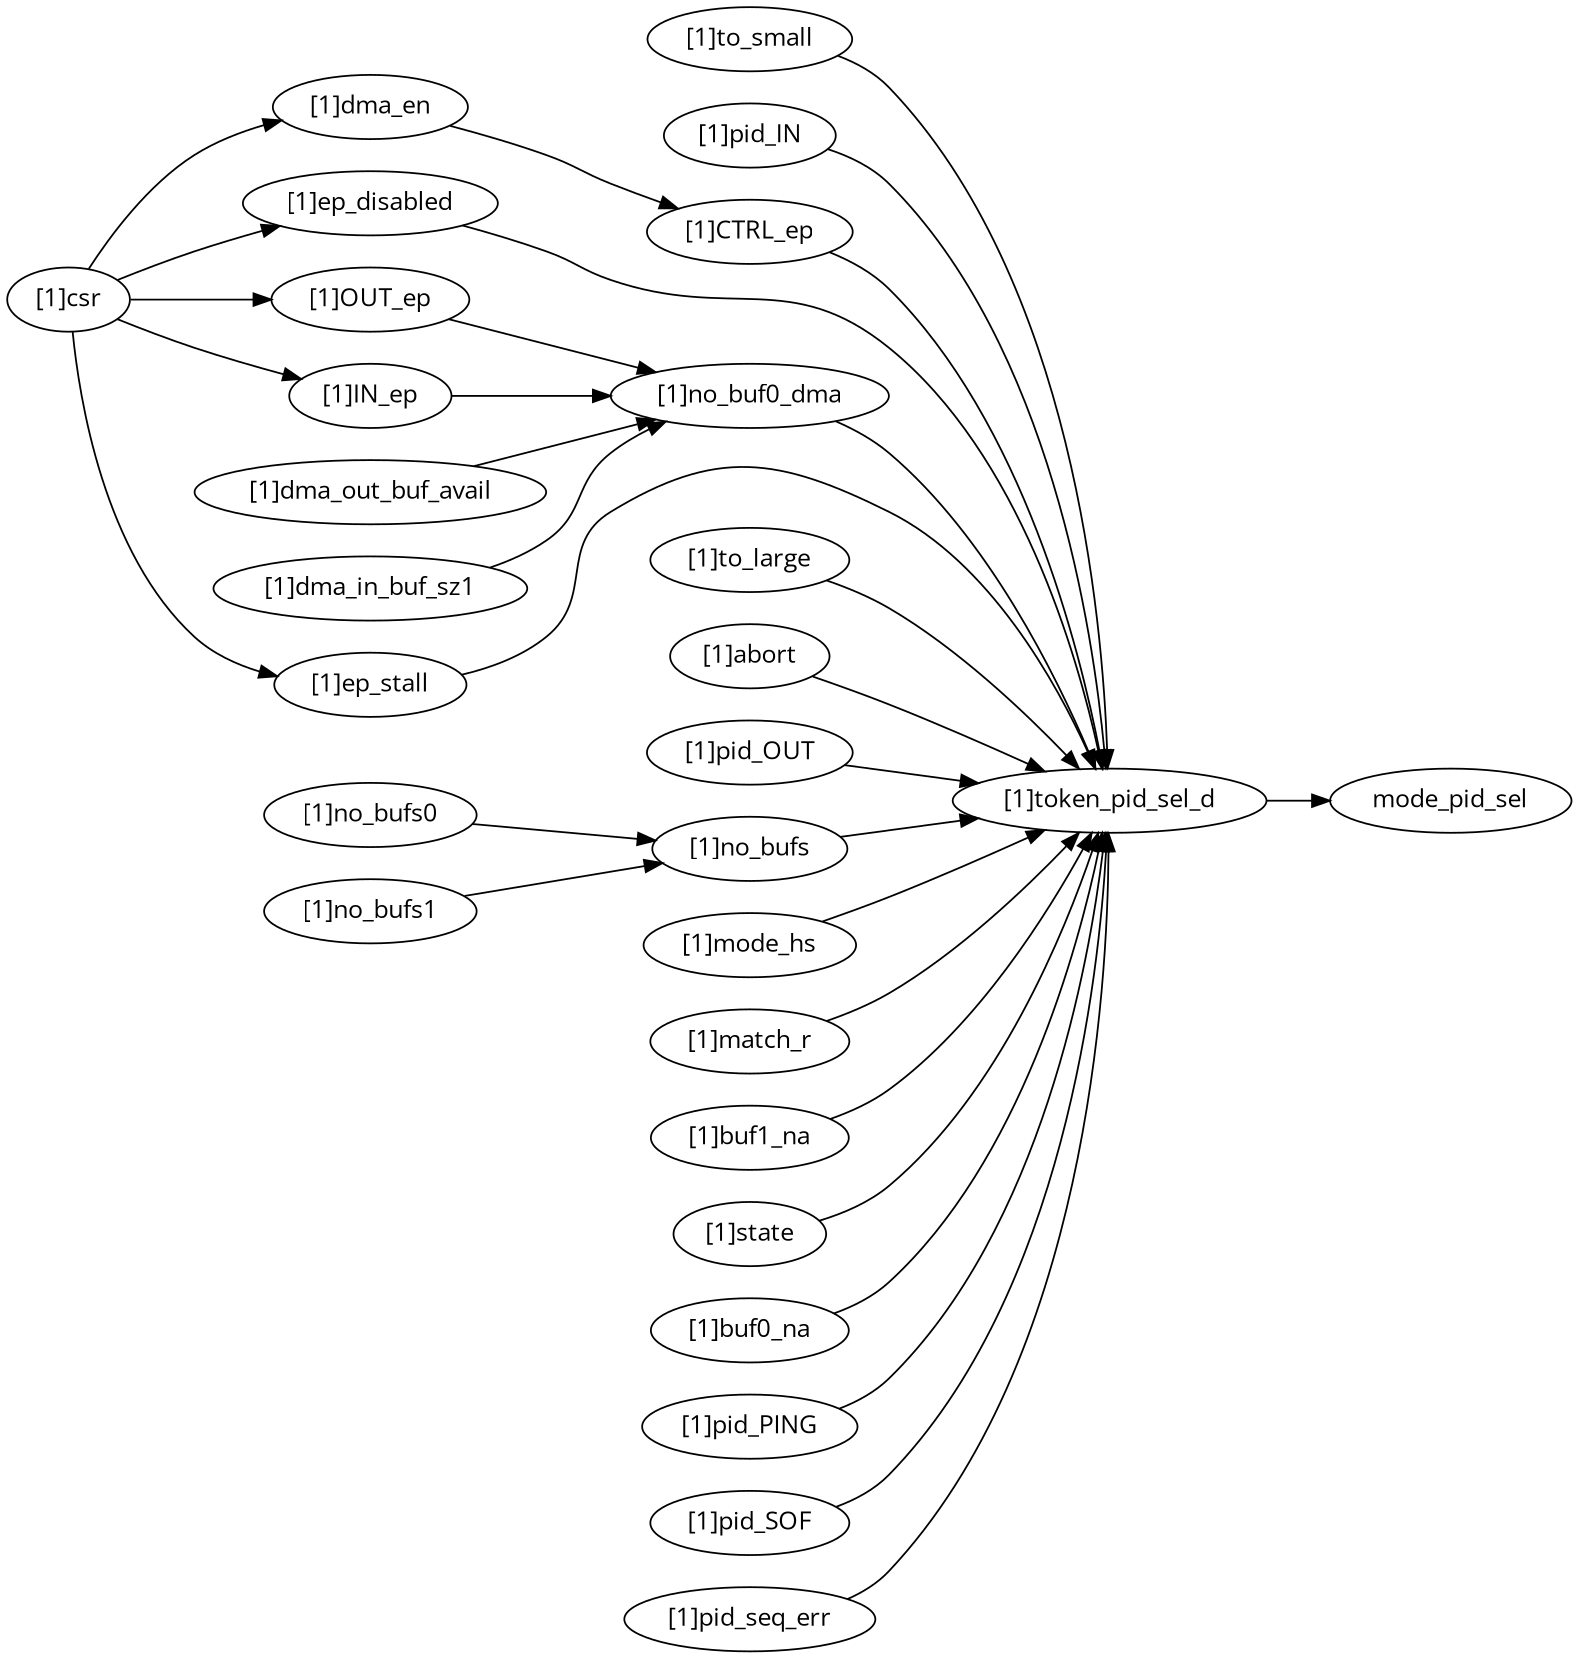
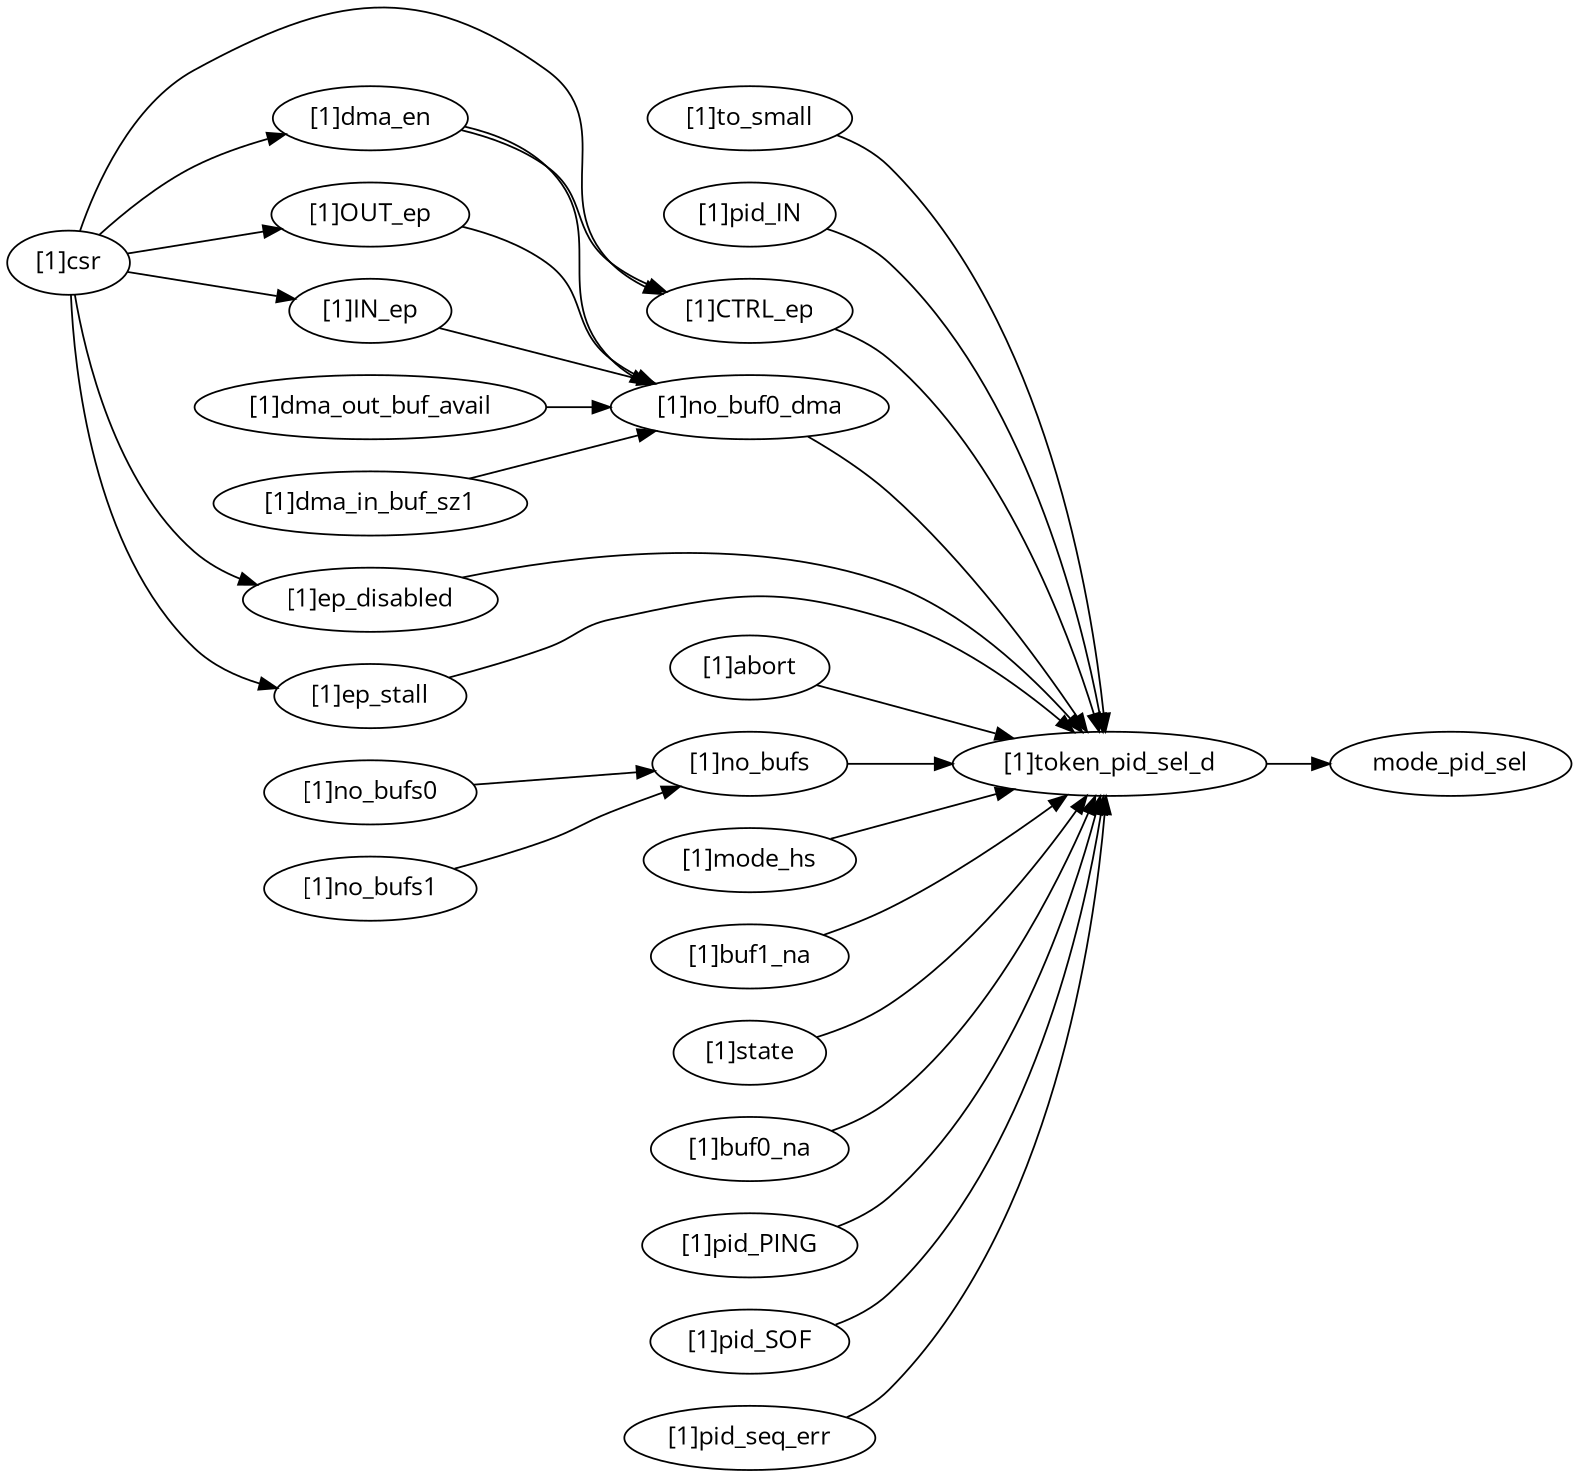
edge "[1]csr" -> "[1]CTRL_ep": added
edge "[1]dma_en" -> "[1]no_buf0_dma": added
node "[1]to_large": removed
node "[1]pid_OUT": removed
node "[1]match_r": removed
